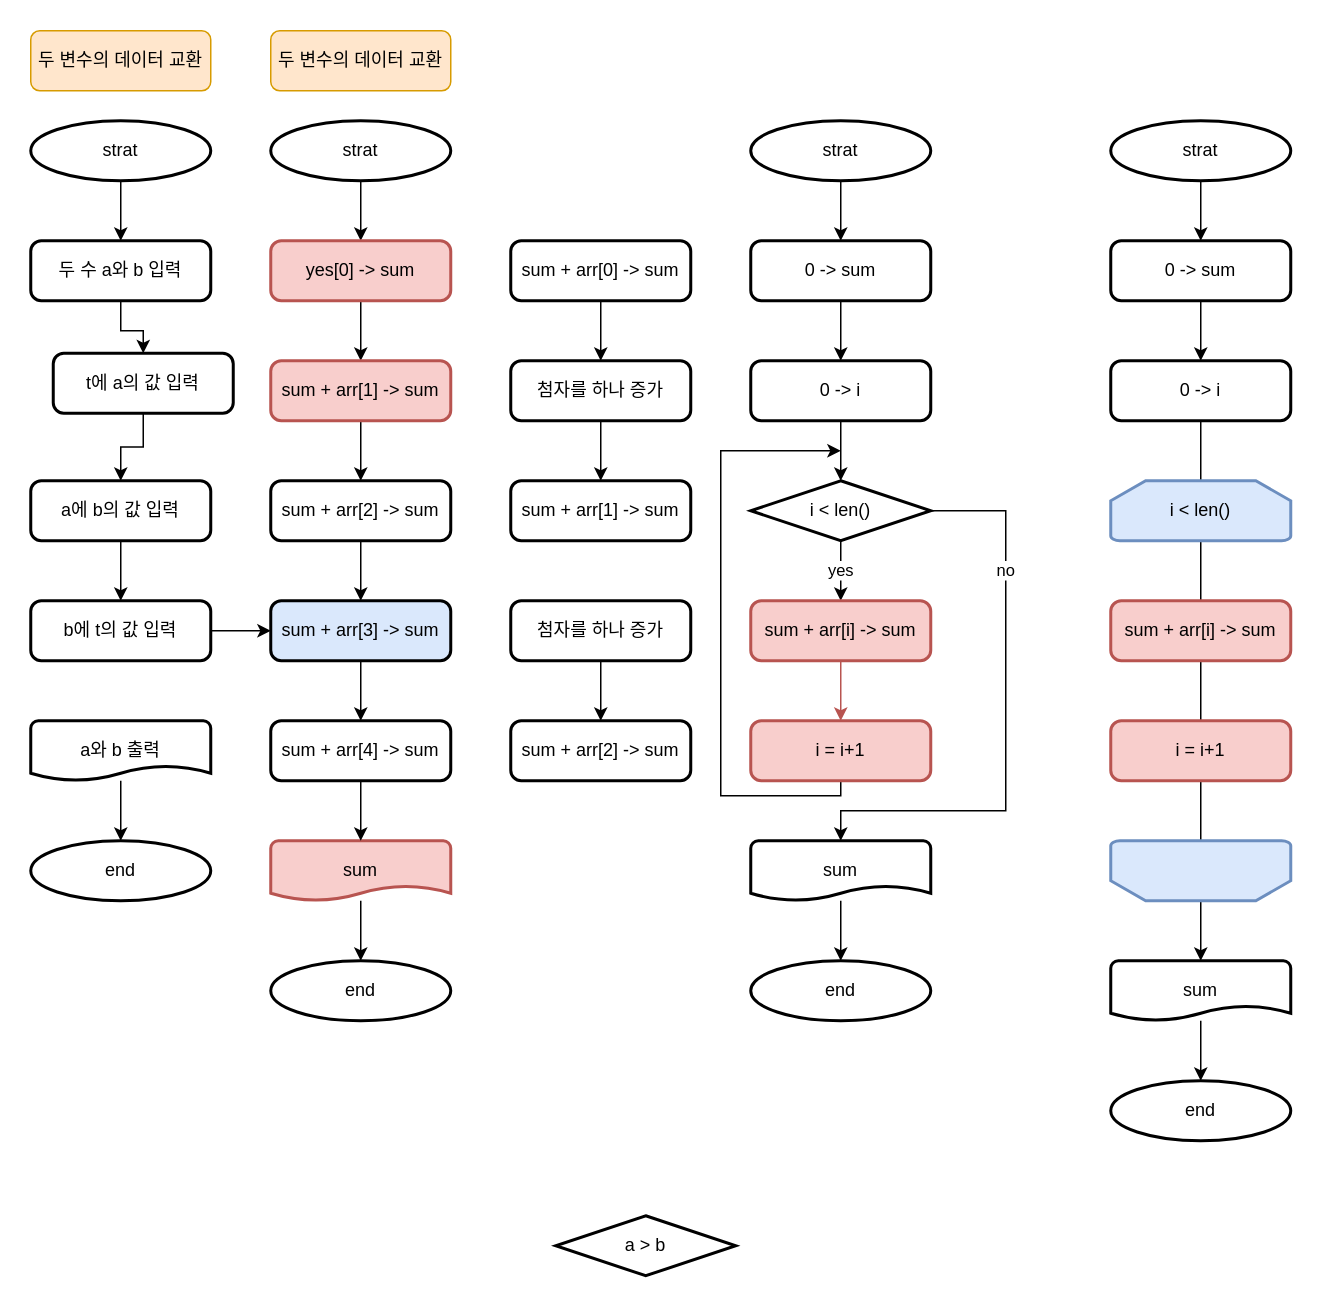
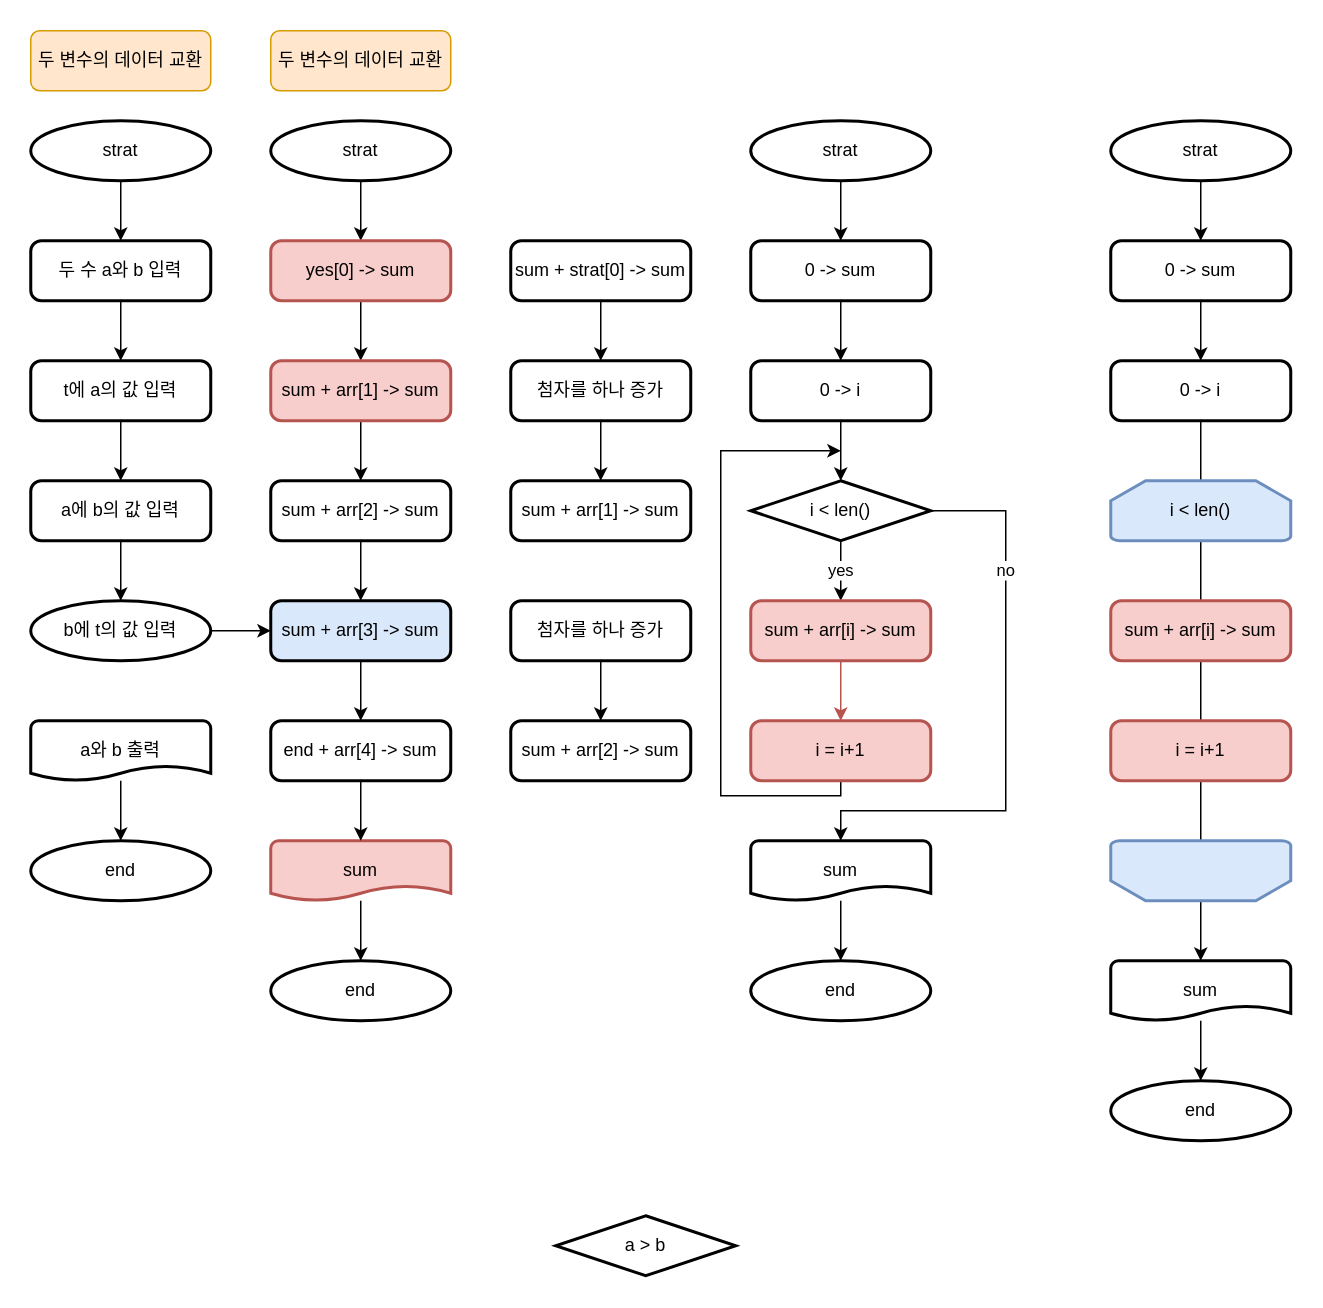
node "sum + arr[0] -> sum": label "sum + arr[0] -> sum" -> "sum + strat[0] -> sum"
node "t에 a의 값 입력": moved (143, 383) -> (121, 391)
node "b에 t의 값 입력": shape rounded rectangle -> ellipse
node "sum + arr[4] -> sum": label "sum + arr[4] -> sum" -> "end + arr[4] -> sum"
